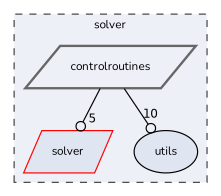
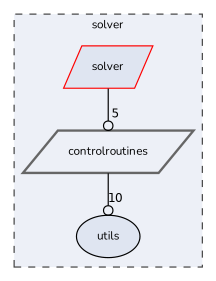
edge "controlroutines" -> "solver": reversed
